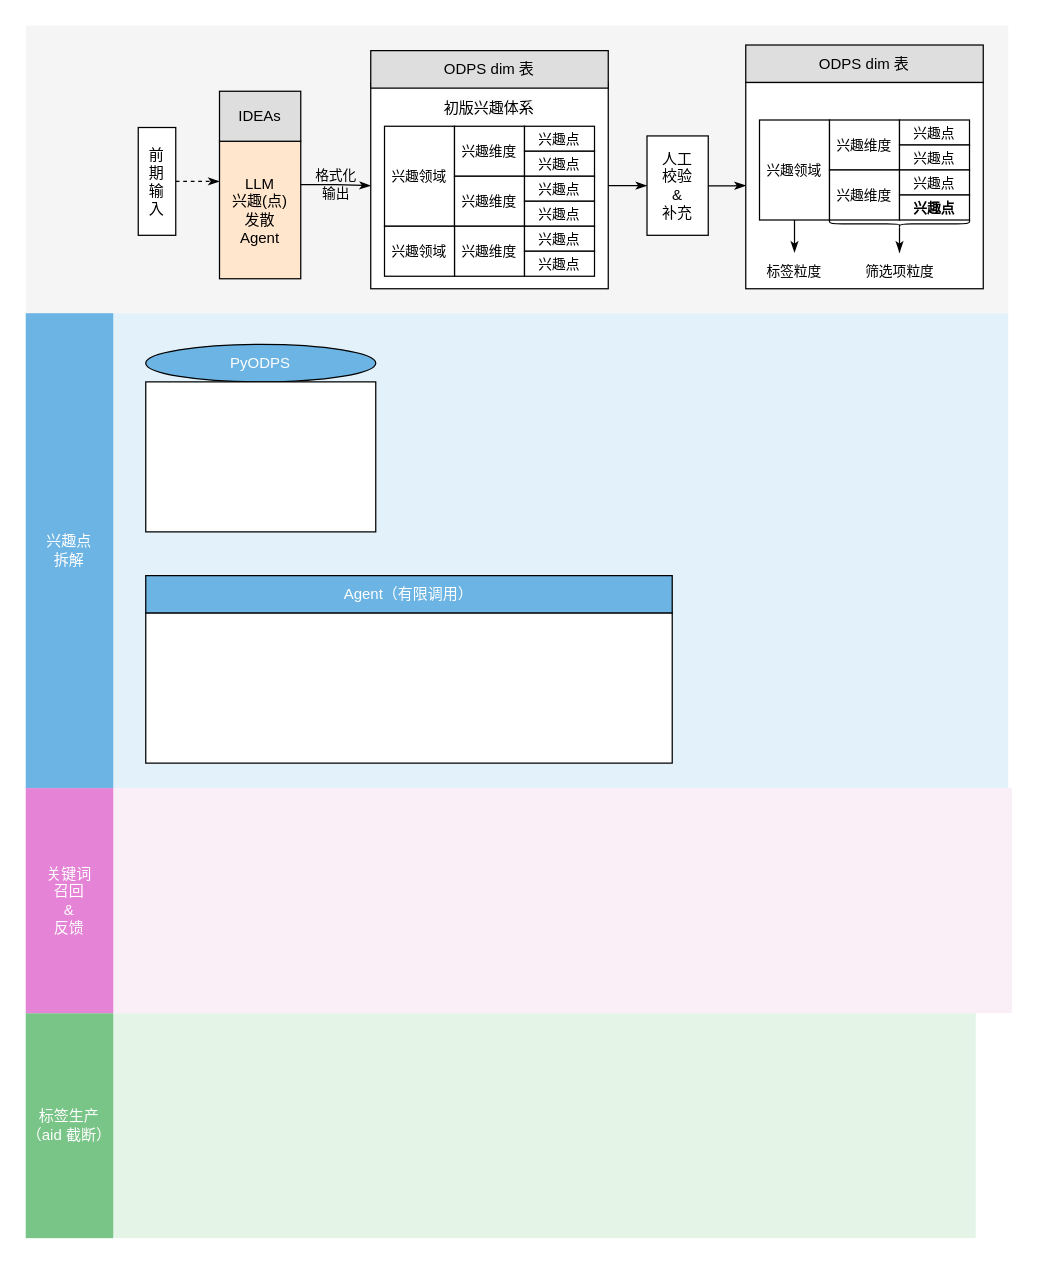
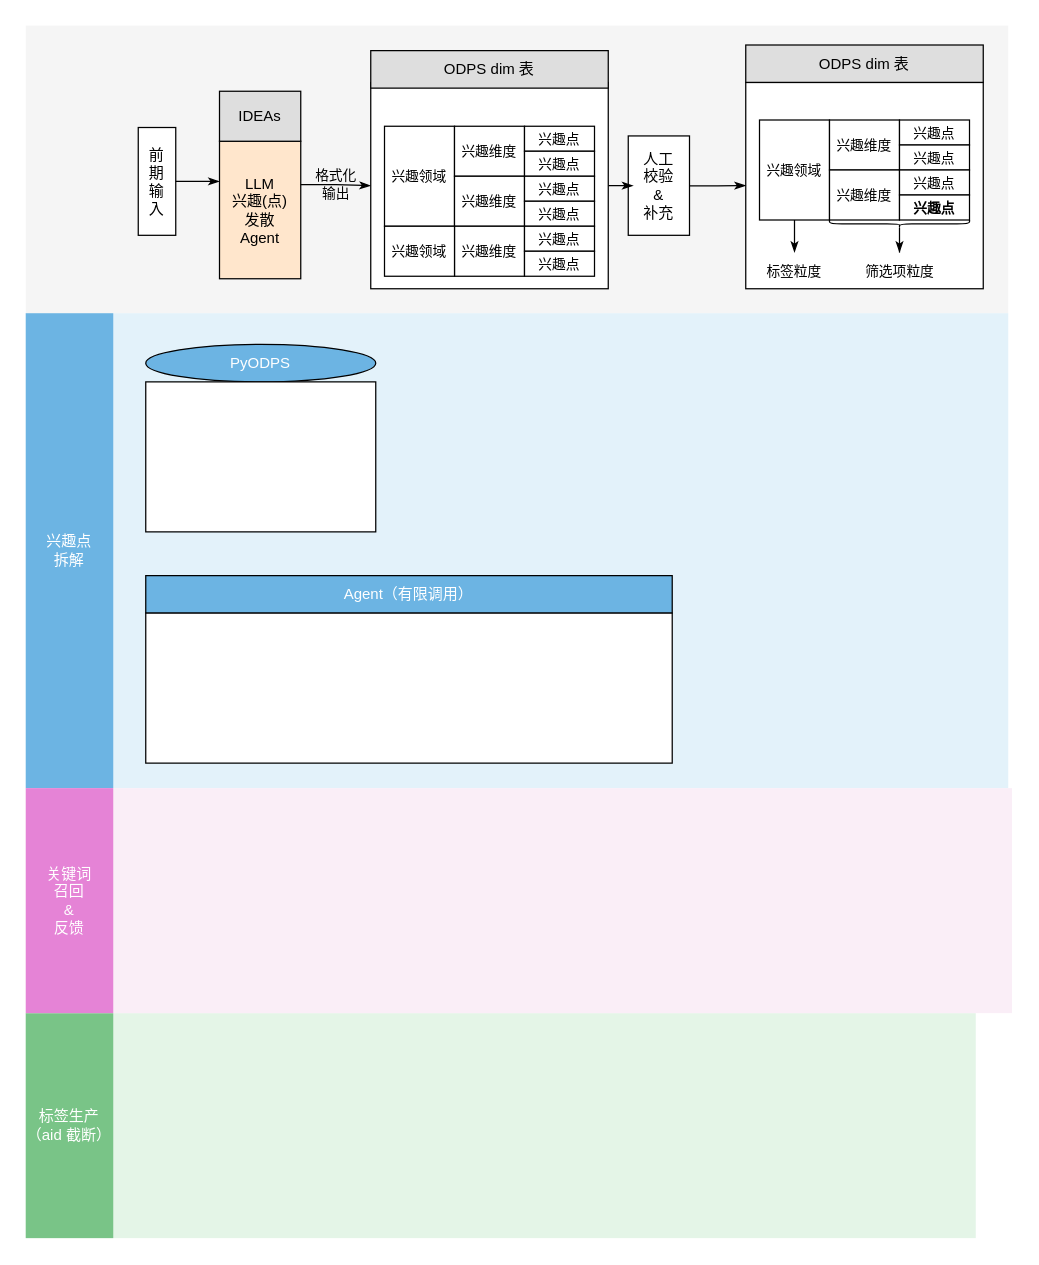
node "初版兴趣体系": removed
edge "前 期 输 入" -> "LLM 兴趣(点) 发散 Agent": style dashed -> solid
node "人工 校验 & 补充": moved (678, 186) -> (659, 186)
